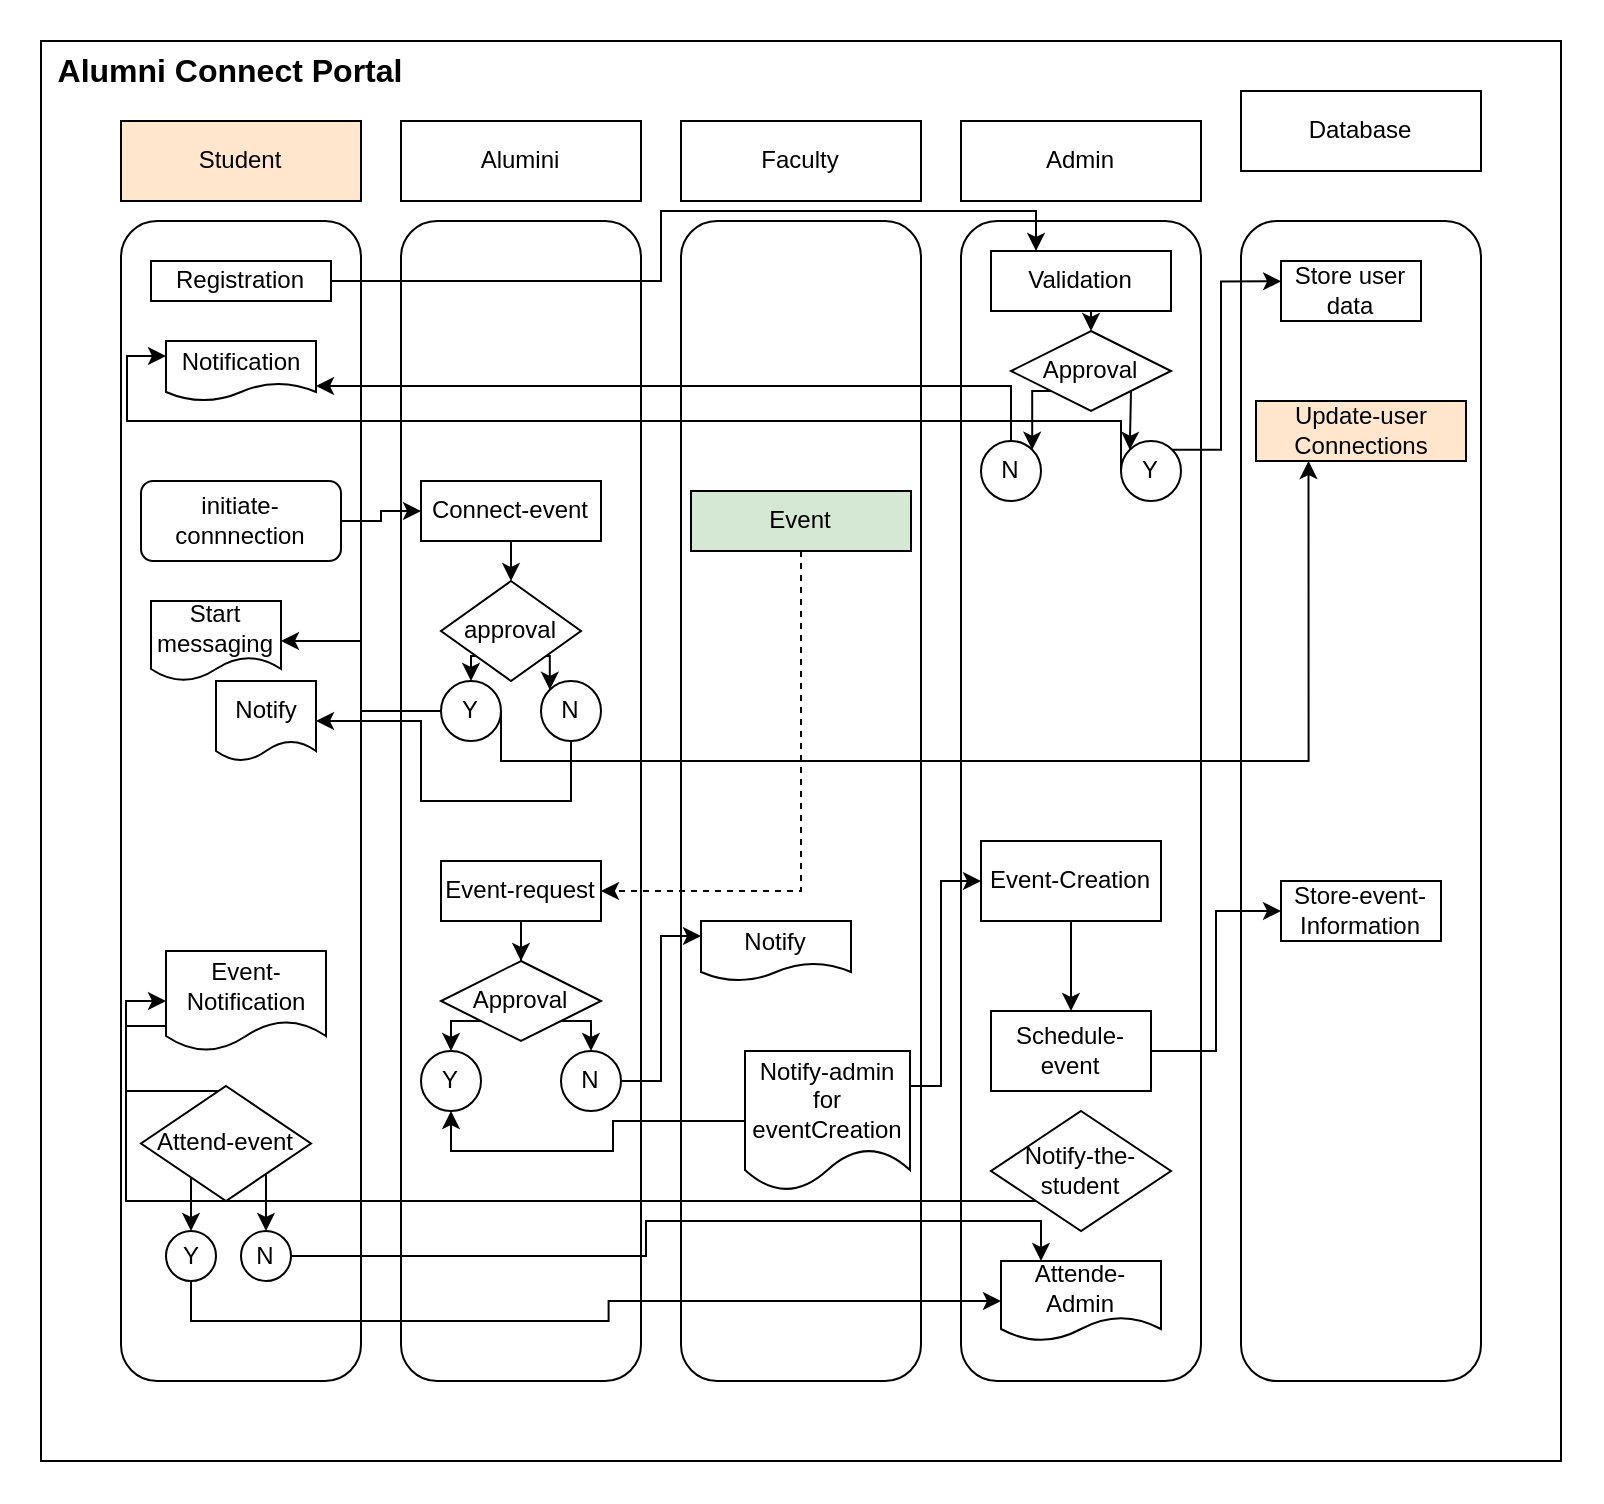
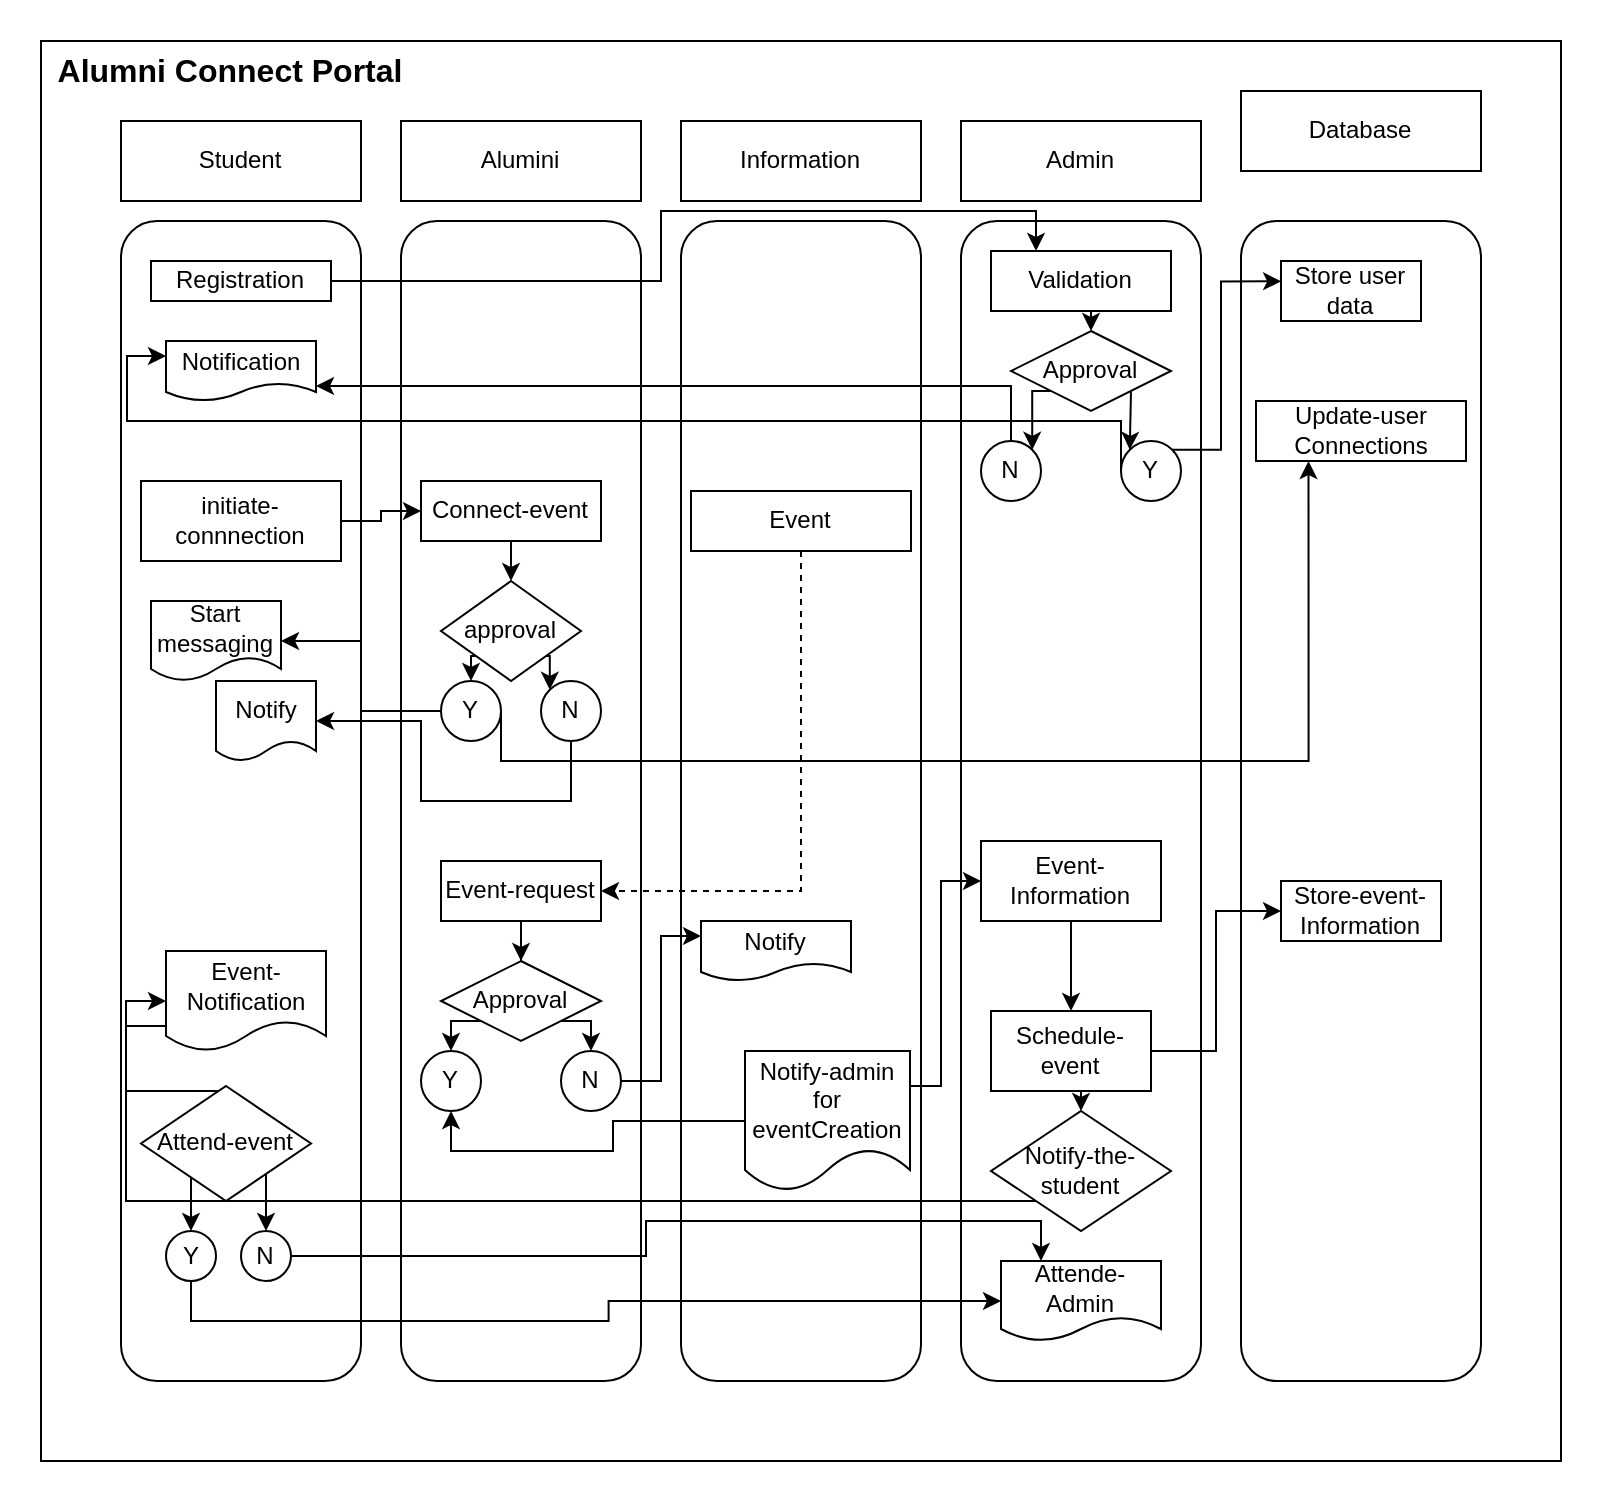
node "Student": fillcolor #ffe6cc -> #ffffff
node "Faculty": label "Faculty" -> "Information"
node "Update-user Connections": fillcolor #ffe6cc -> #ffffff
node "initiate-connnection": shape rounded rectangle -> rectangle
node "Event": fillcolor #d5e8d4 -> #ffffff
node "Event-Creation": label "Event-Creation" -> "Event-Information"
edge "Schedule-event" -> "Notify-the-student": added
